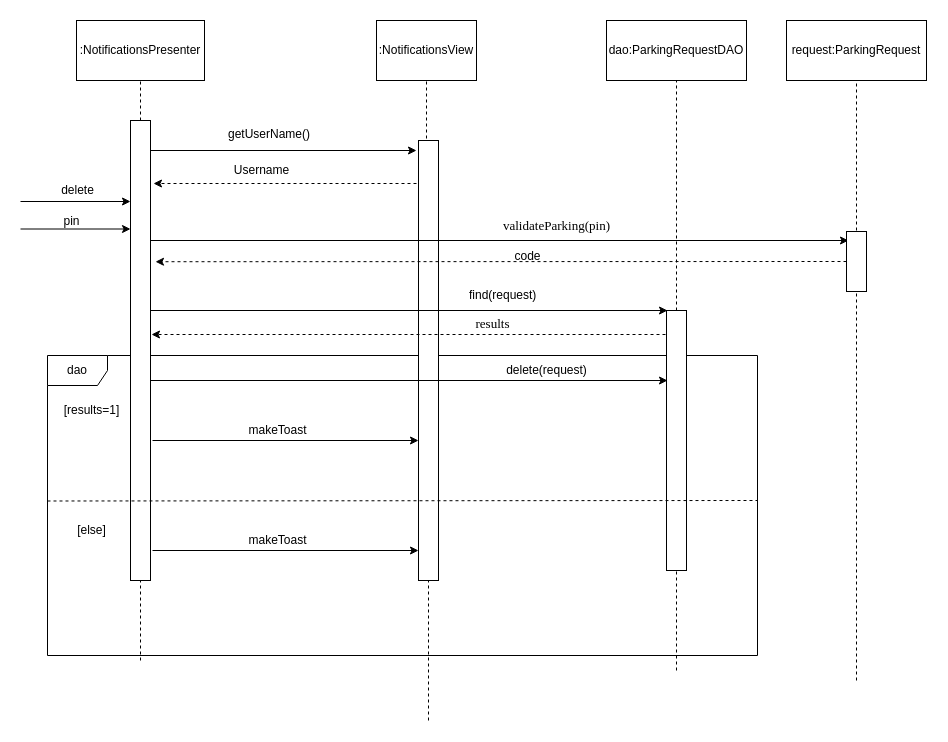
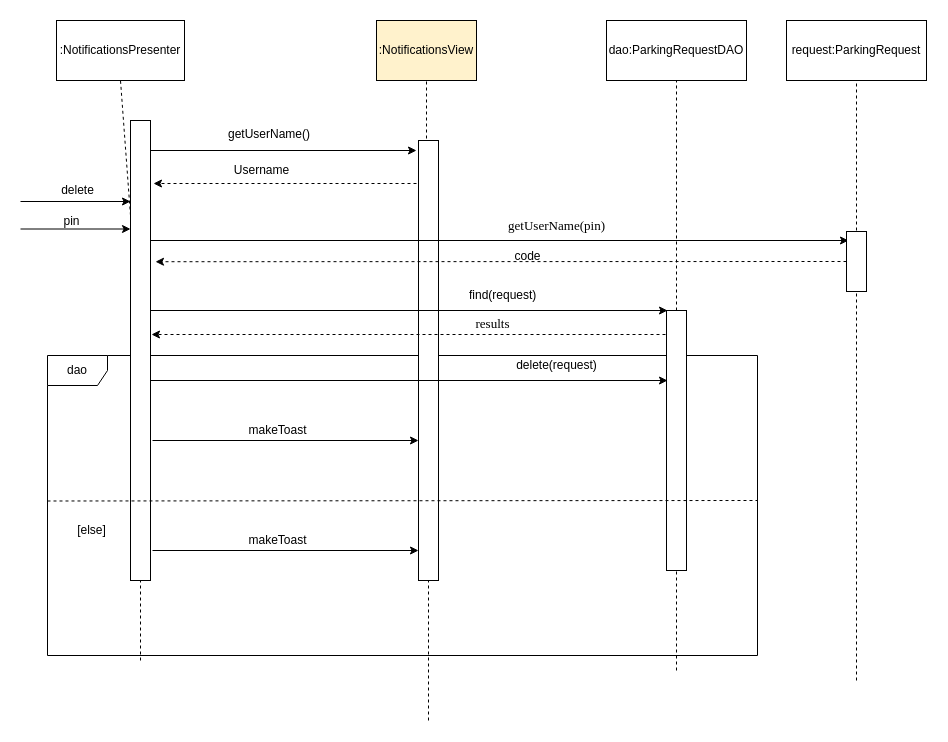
node ":NotificationsPresenter": moved (141, 51) -> (121, 51)
node ":NotificationsView": fillcolor #ffffff -> #fff2cc
node "validateParking(pin)": label "validateParking(pin)" -> "getUserName(pin)"
node "delete(request)": moved (547, 371) -> (557, 366)
node "[results=1]": removed
